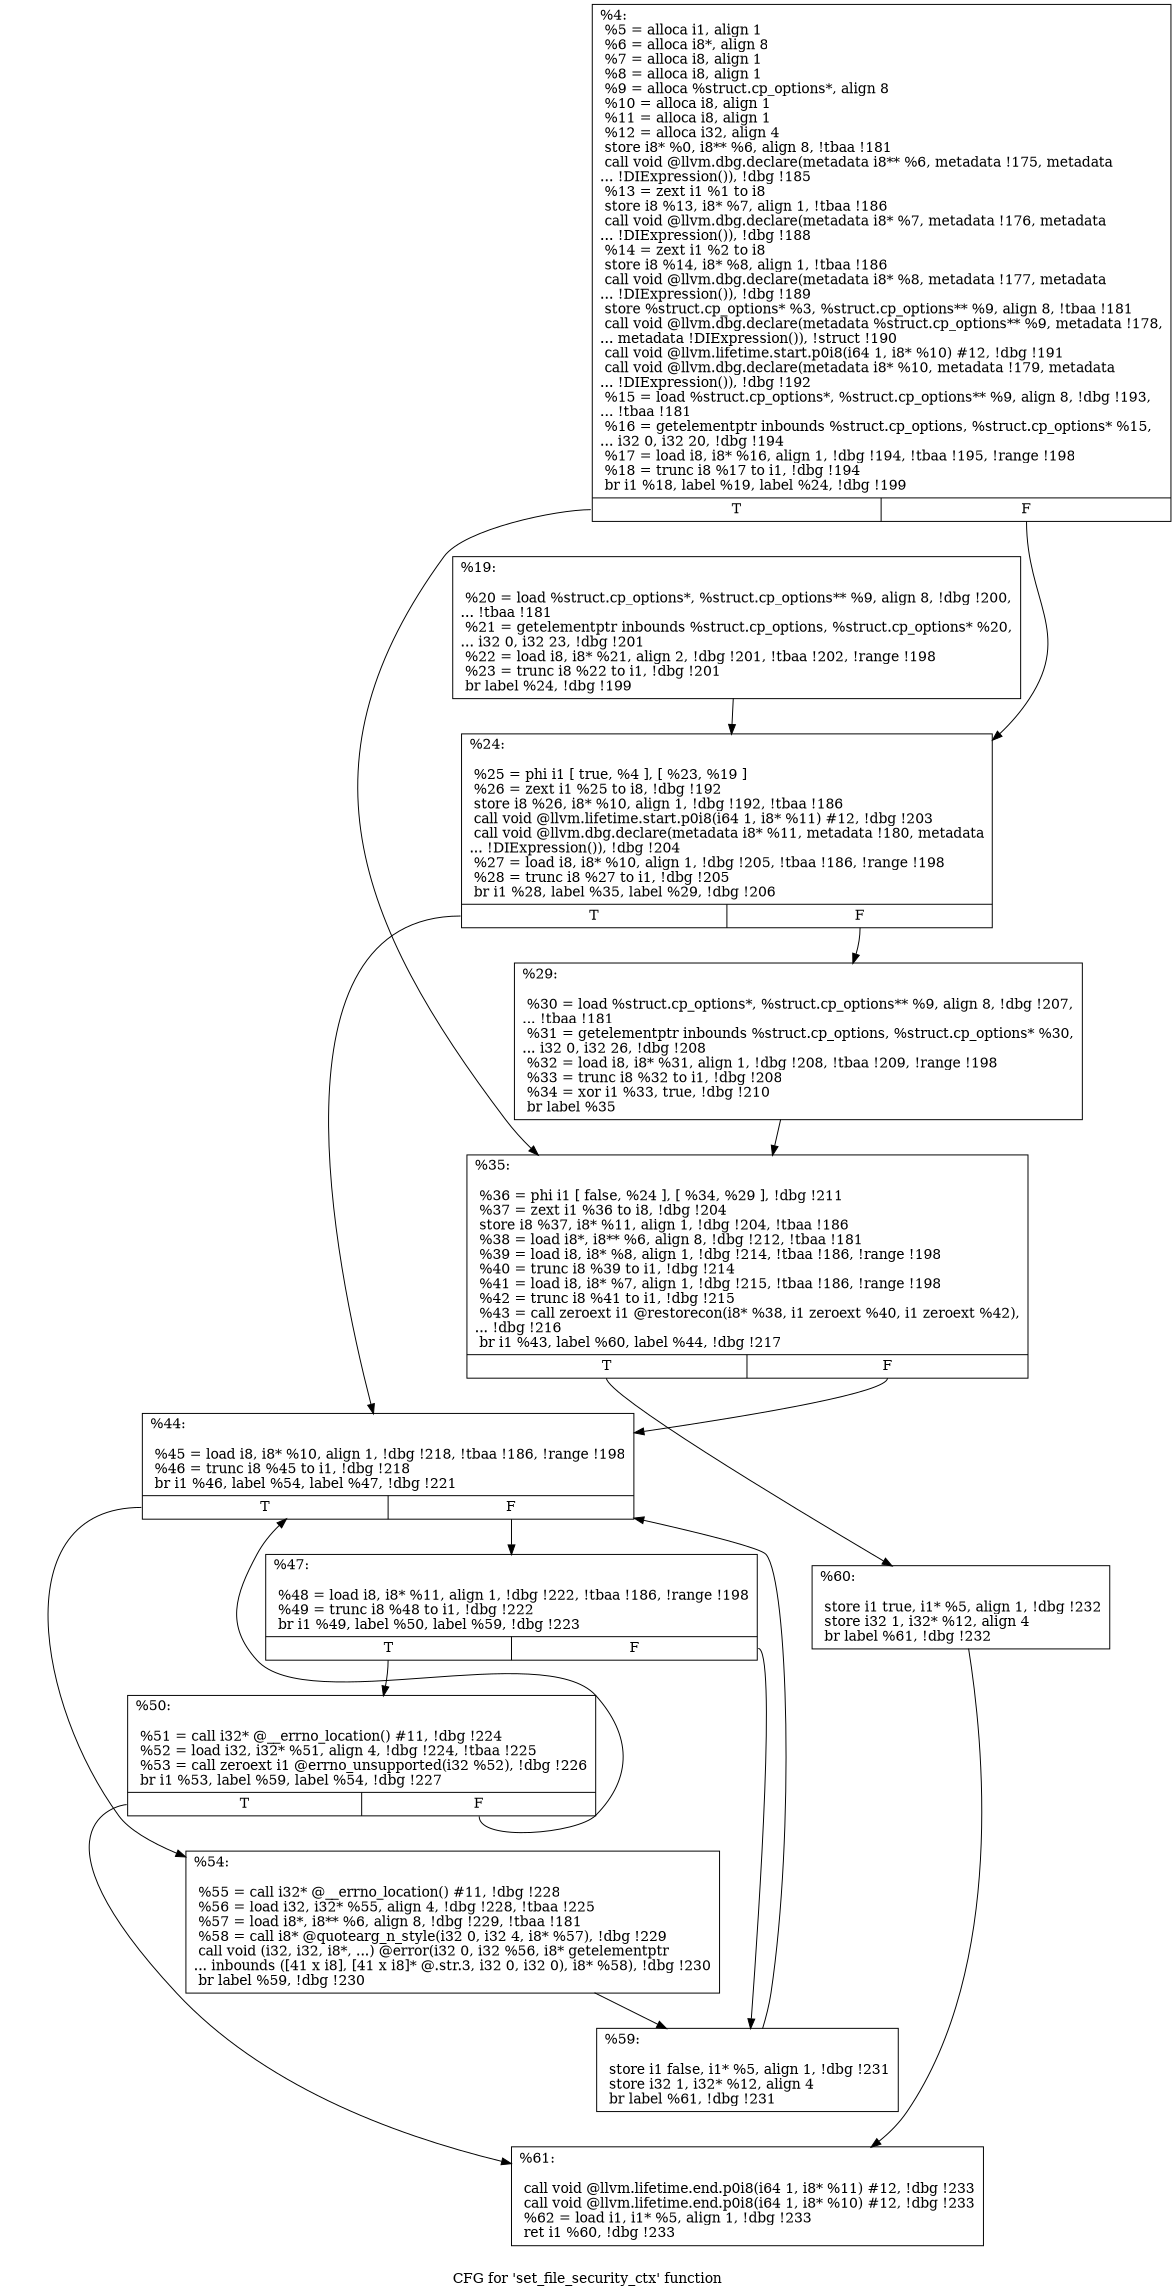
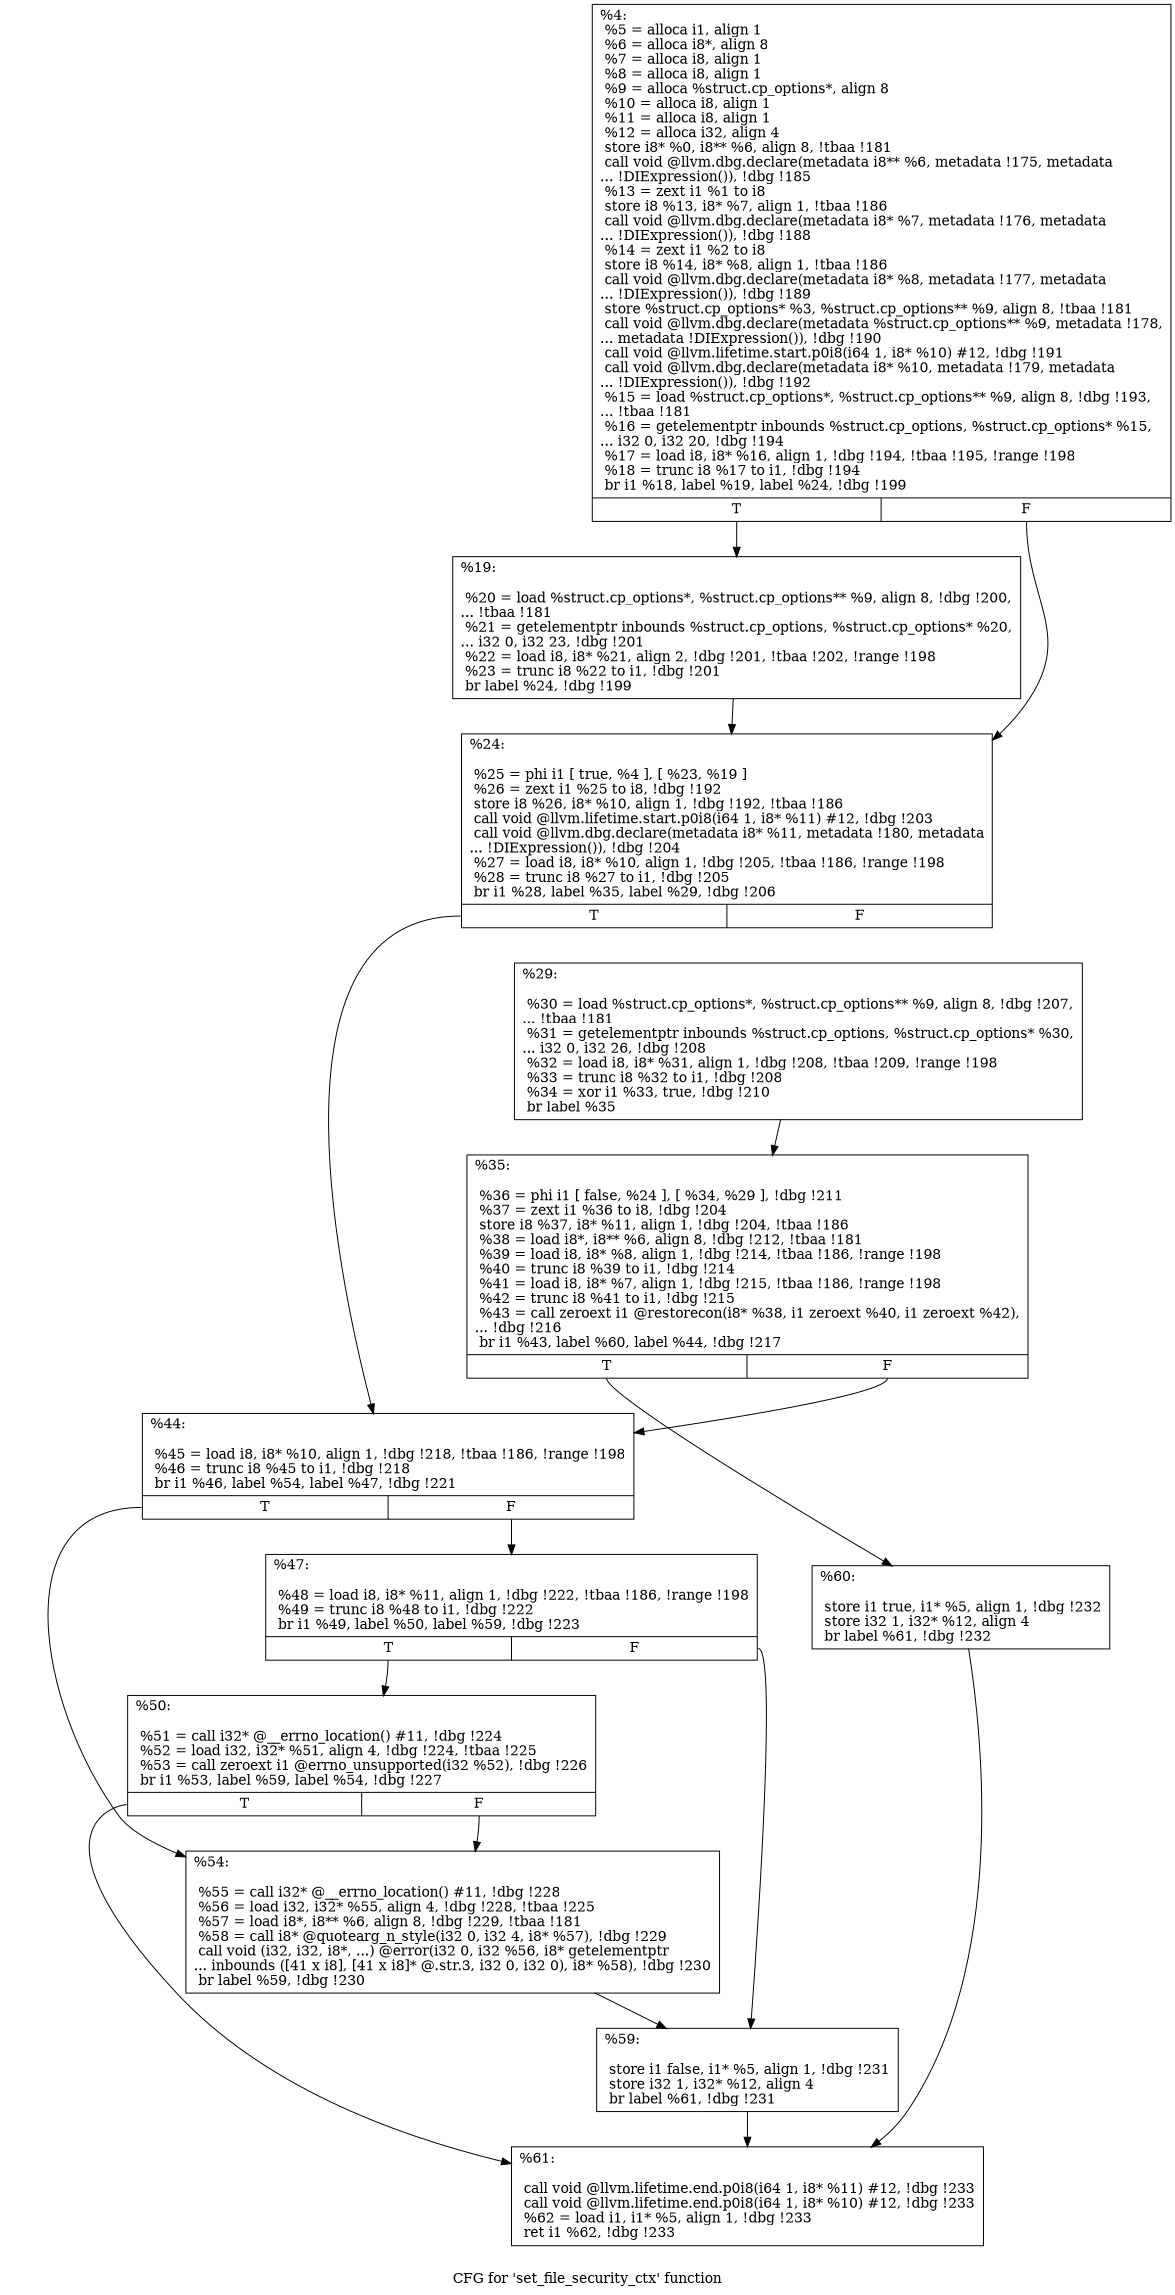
node "%4:": text "... metadata !DIExpression()), !struct !190" -> "... metadata !DIExpression()), !dbg !190"
edge "%4:" -> "%35:": now "%4:" -> "%19:"
edge "%24:" -> "%29:": removed
edge "%50:" -> "%44:": now "%50:" -> "%54:"
edge "%59:" -> "%44:": now "%59:" -> "%61:"
node "%61:": text "ret i1 %60, !dbg !233" -> "ret i1 %62, !dbg !233"
